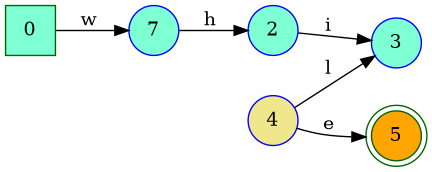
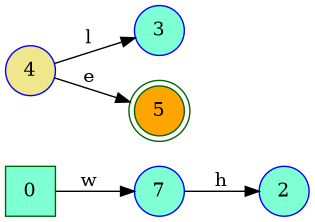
edge "2" -> "3": removed, label "i"
